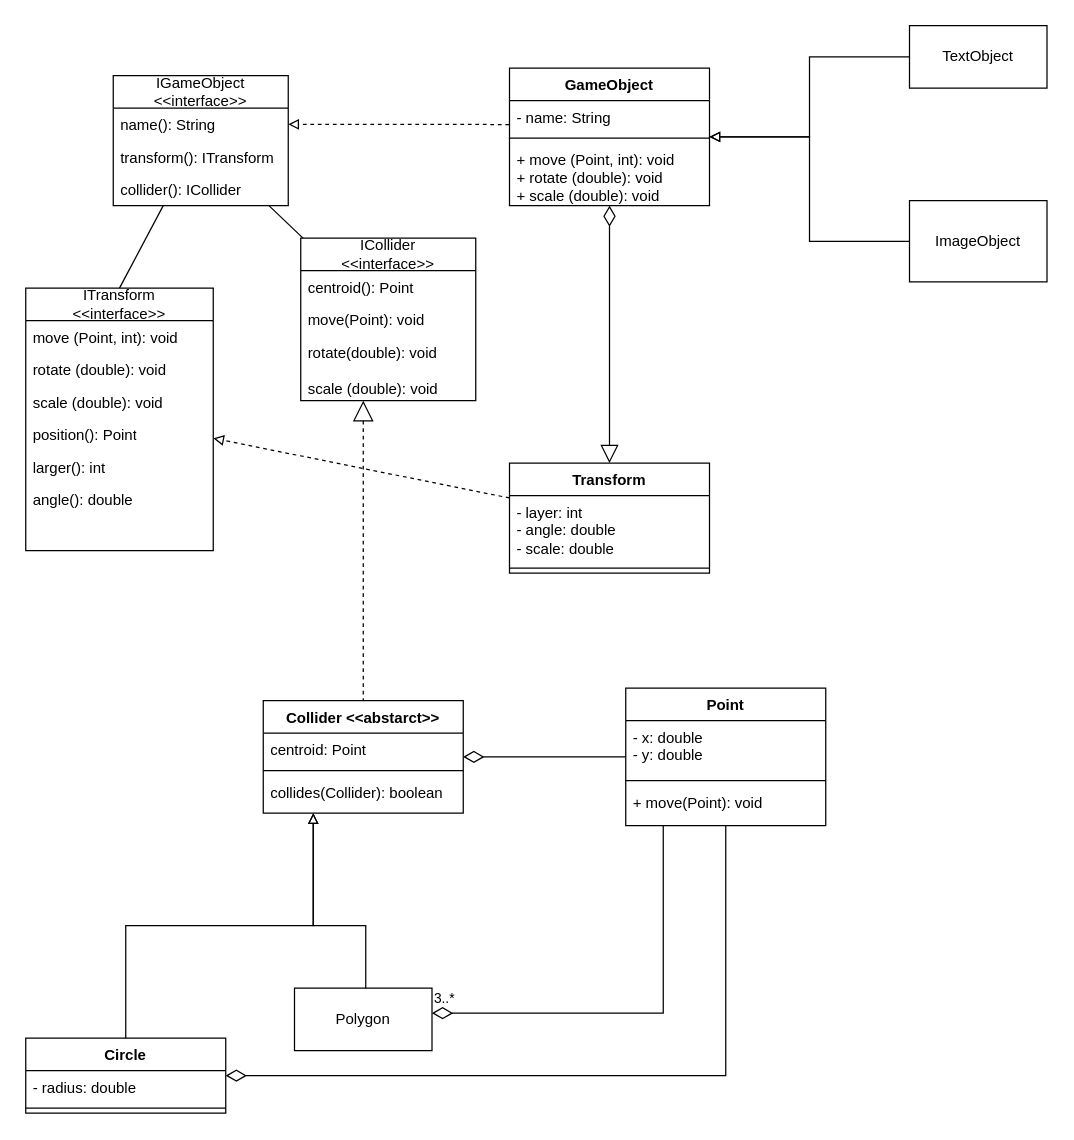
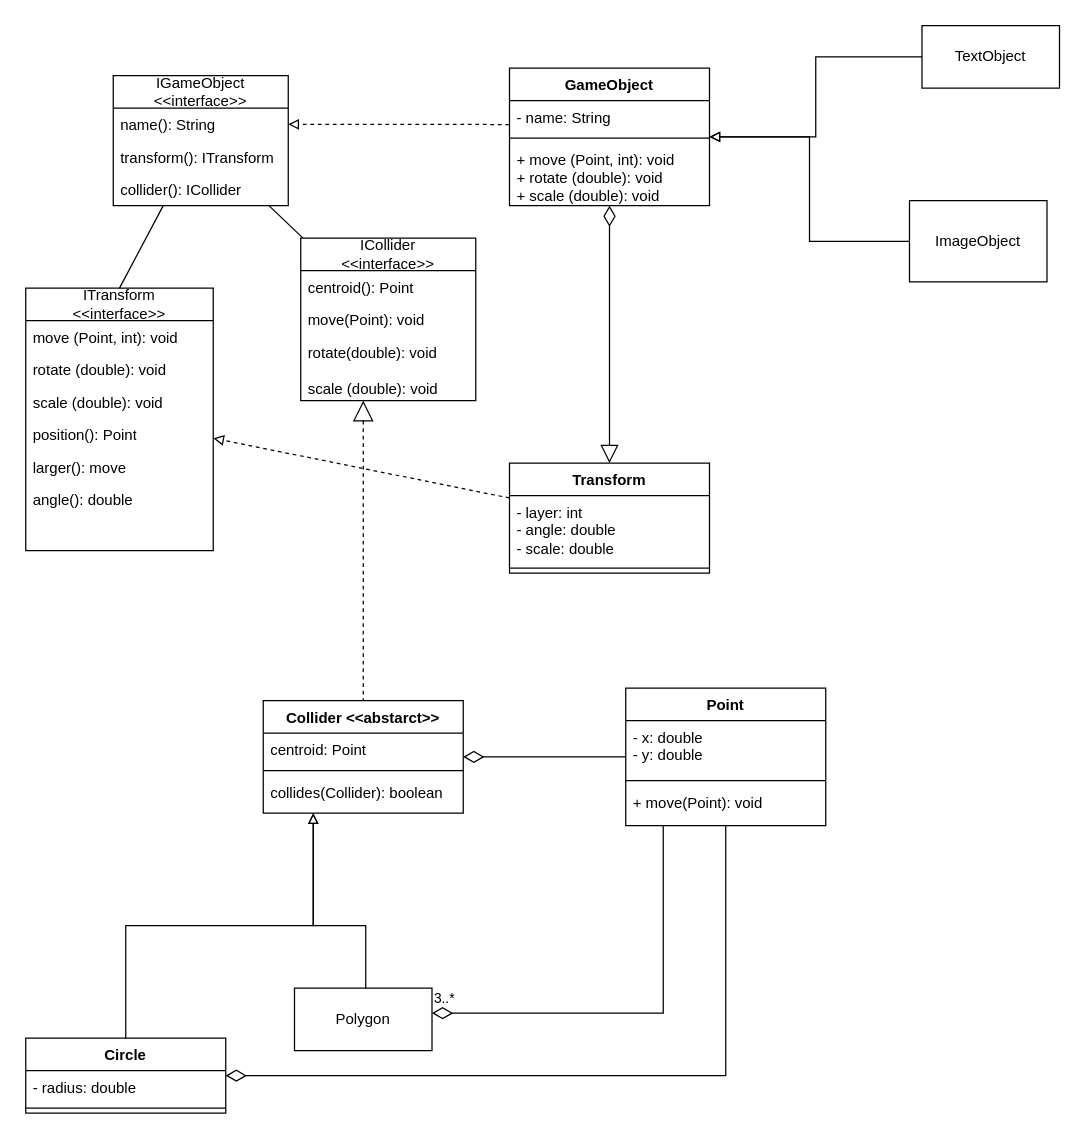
node "TextObject": moved (978, 57) -> (991, 57)
node "larger(): int": label "larger(): int" -> "larger(): move"
